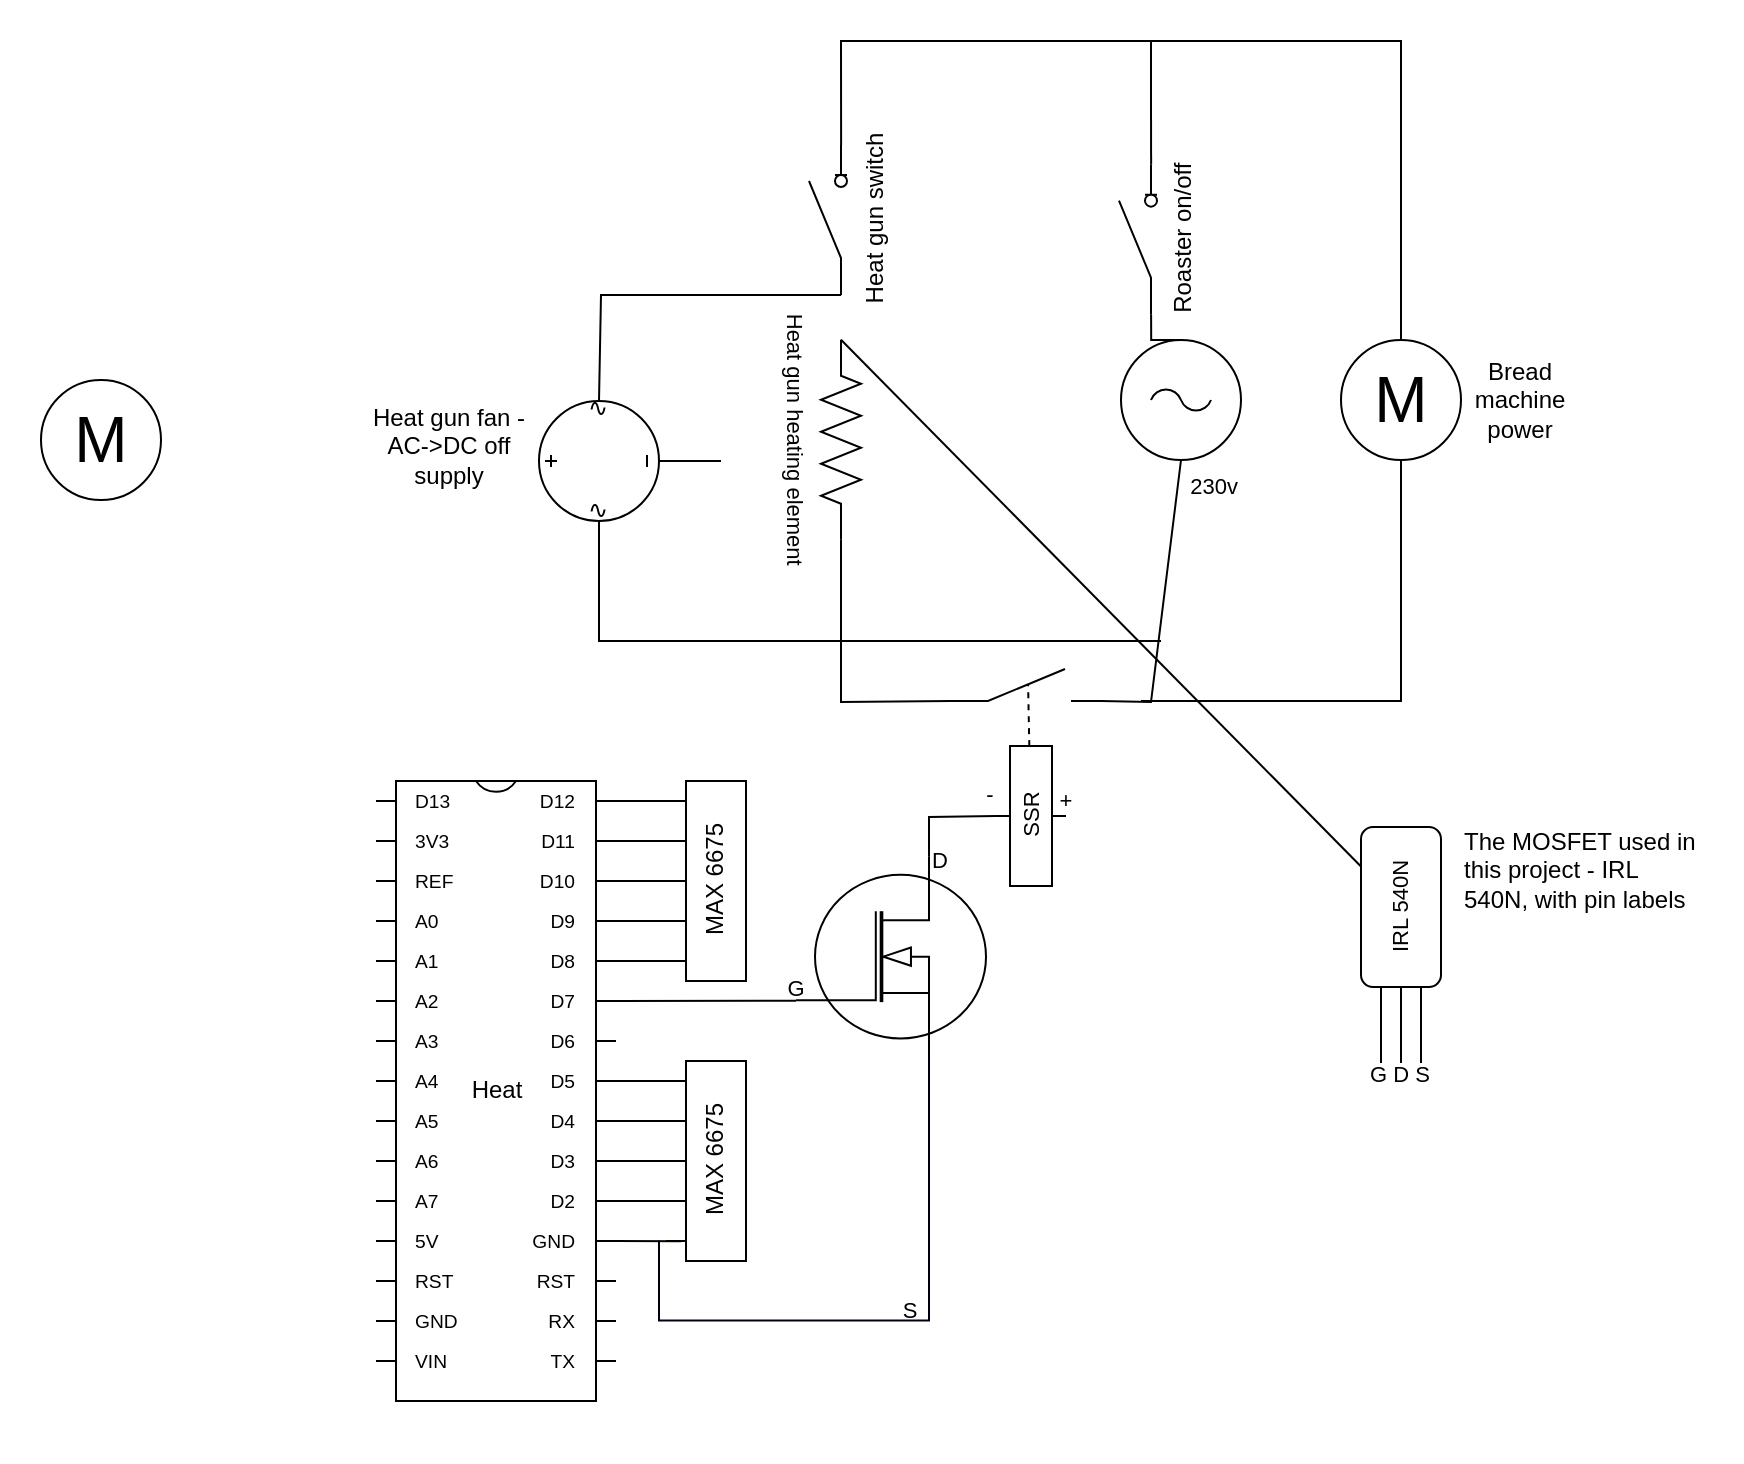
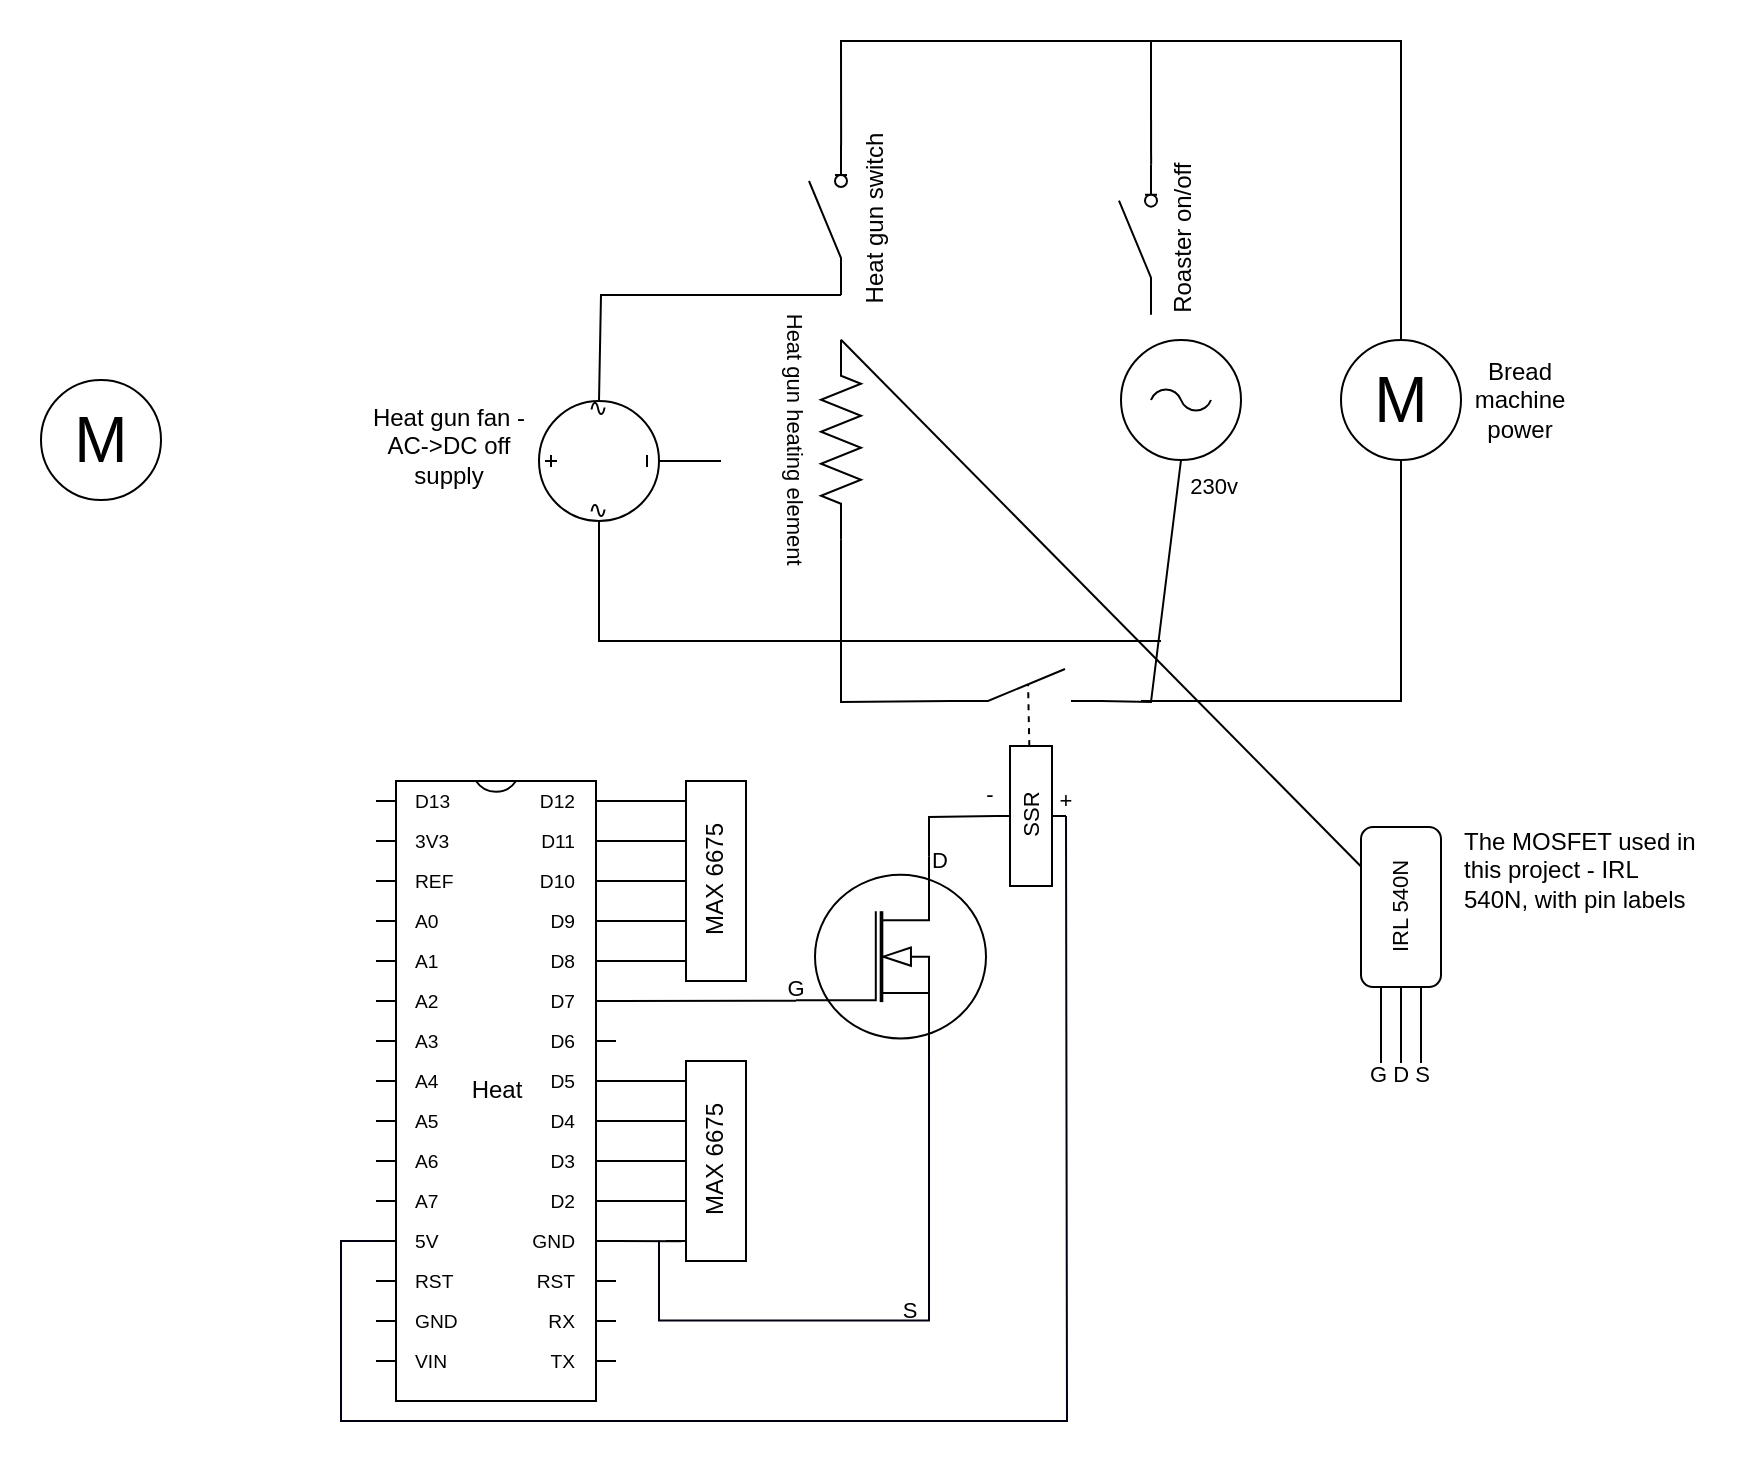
edge "Roaster on/off" -- "230v": removed
edge "SSR" -- "Heat": added
